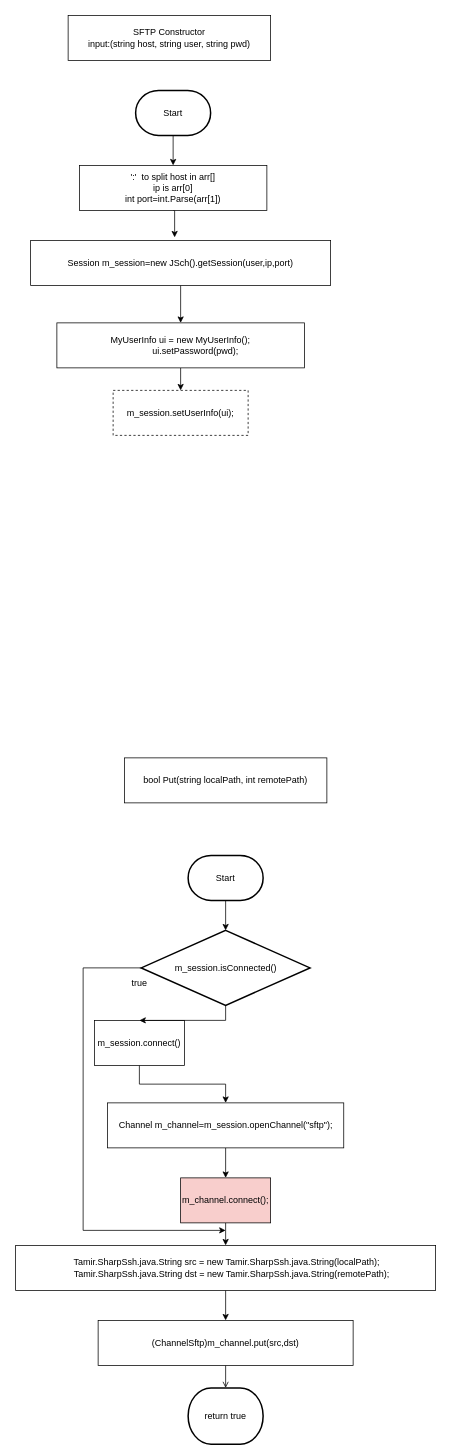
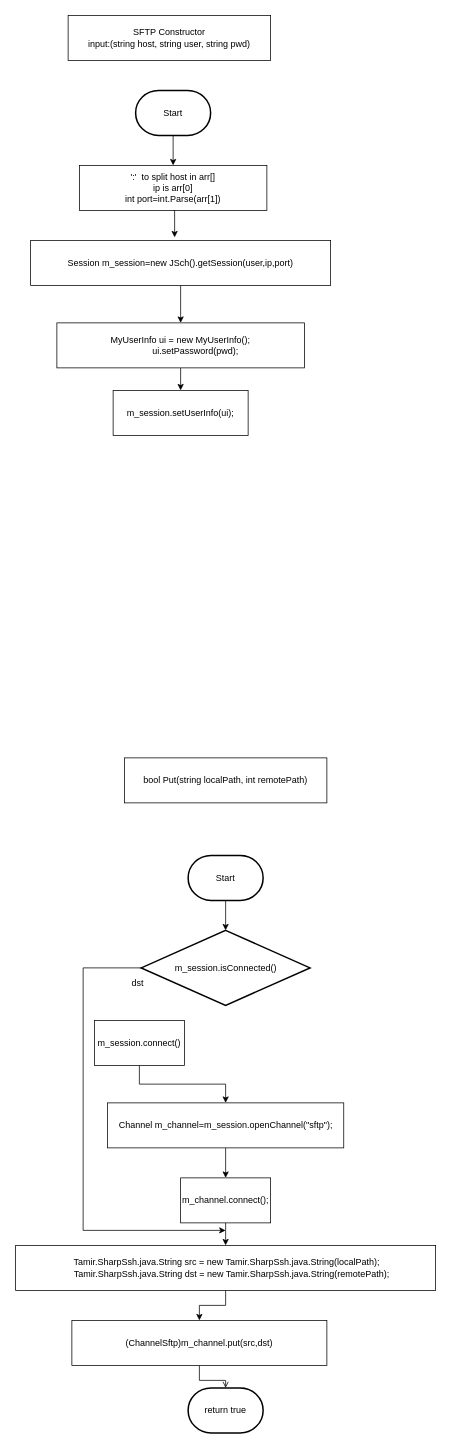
node "m_session.setUserInfo(ui);": style dashed -> solid
node "true": label "true" -> "dst"
edge "m_session.isConnected()" -> "m_session.connect()": removed
node "m_channel.connect();": fillcolor #f8cecc -> #ffffff
node "(ChannelSftp)m_channel.put(src,dst)": moved (225, 1343) -> (199, 1343)
node "return true": size 75x56 -> 75x45
